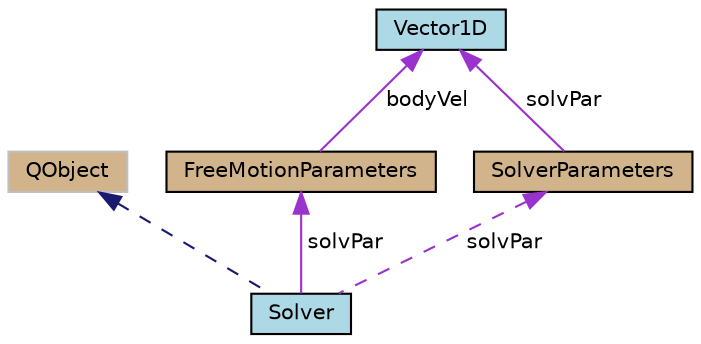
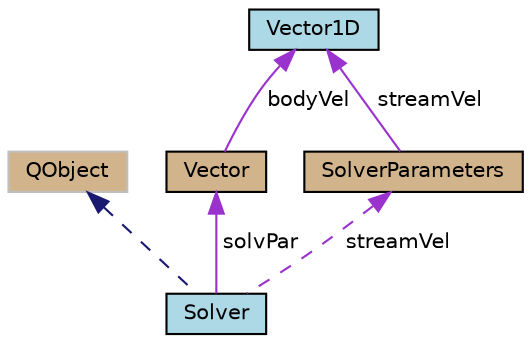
edge "SolverParameters" -> "Vector1D": label " solvPar" -> " streamVel"
node "FreeMotionParameters": label "FreeMotionParameters" -> "Vector"
edge "Solver" -> "SolverParameters": label " solvPar" -> " streamVel"
